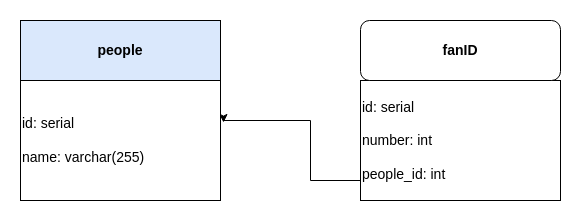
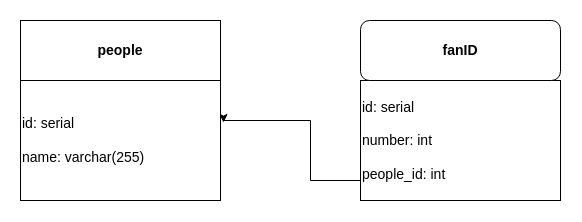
node "people": fillcolor #dae8fc -> #ffffff
